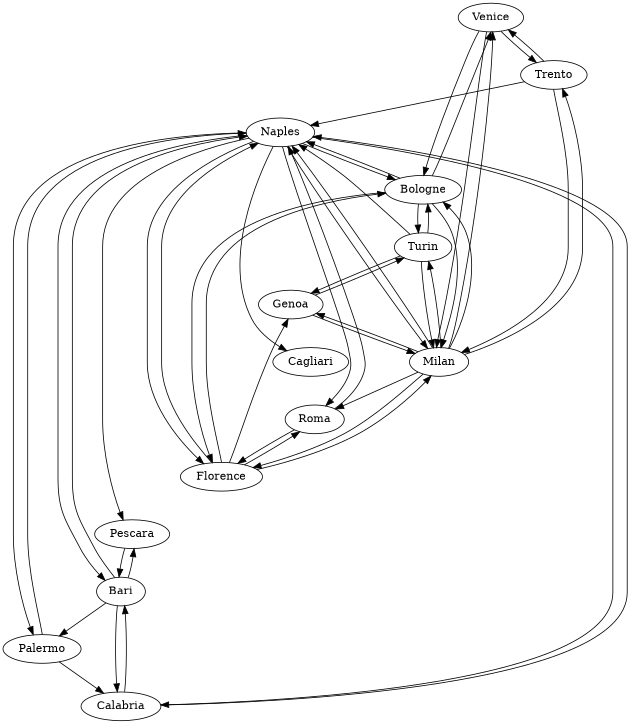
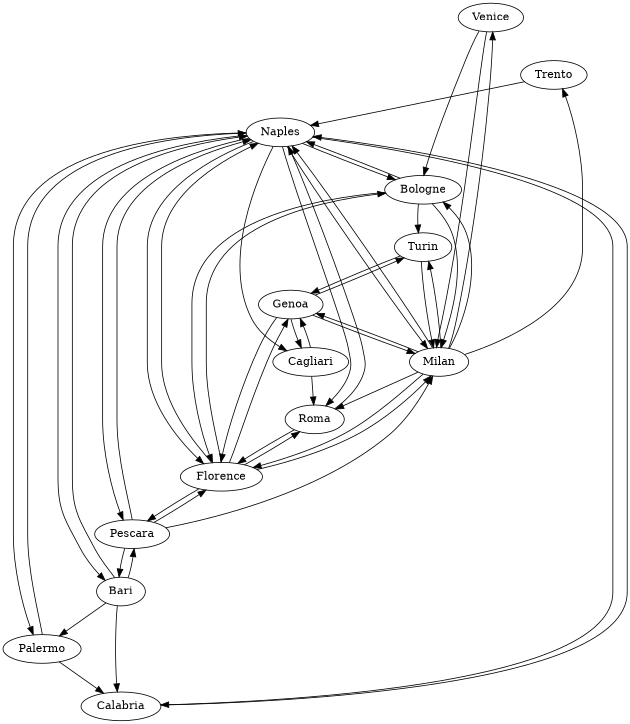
edge "Venice" -> "Trento": removed
edge "Trento" -> "Venice": removed
edge "Bologne" -> "Venice": removed
edge "Turin" -> "Naples": now "Pescara" -> "Naples"
edge "Turin" -> "Bologne": removed
edge "Trento" -> "Milan": now "Pescara" -> "Milan"
edge "Genoa" -> "Cagliari": added
edge "Cagliari" -> "Genoa": added
edge "Genoa" -> "Florence": added
edge "Cagliari" -> "Roma": added
edge "Florence" -> "Pescara": added
edge "Pescara" -> "Florence": added
edge "Calabria" -> "Bari": removed
